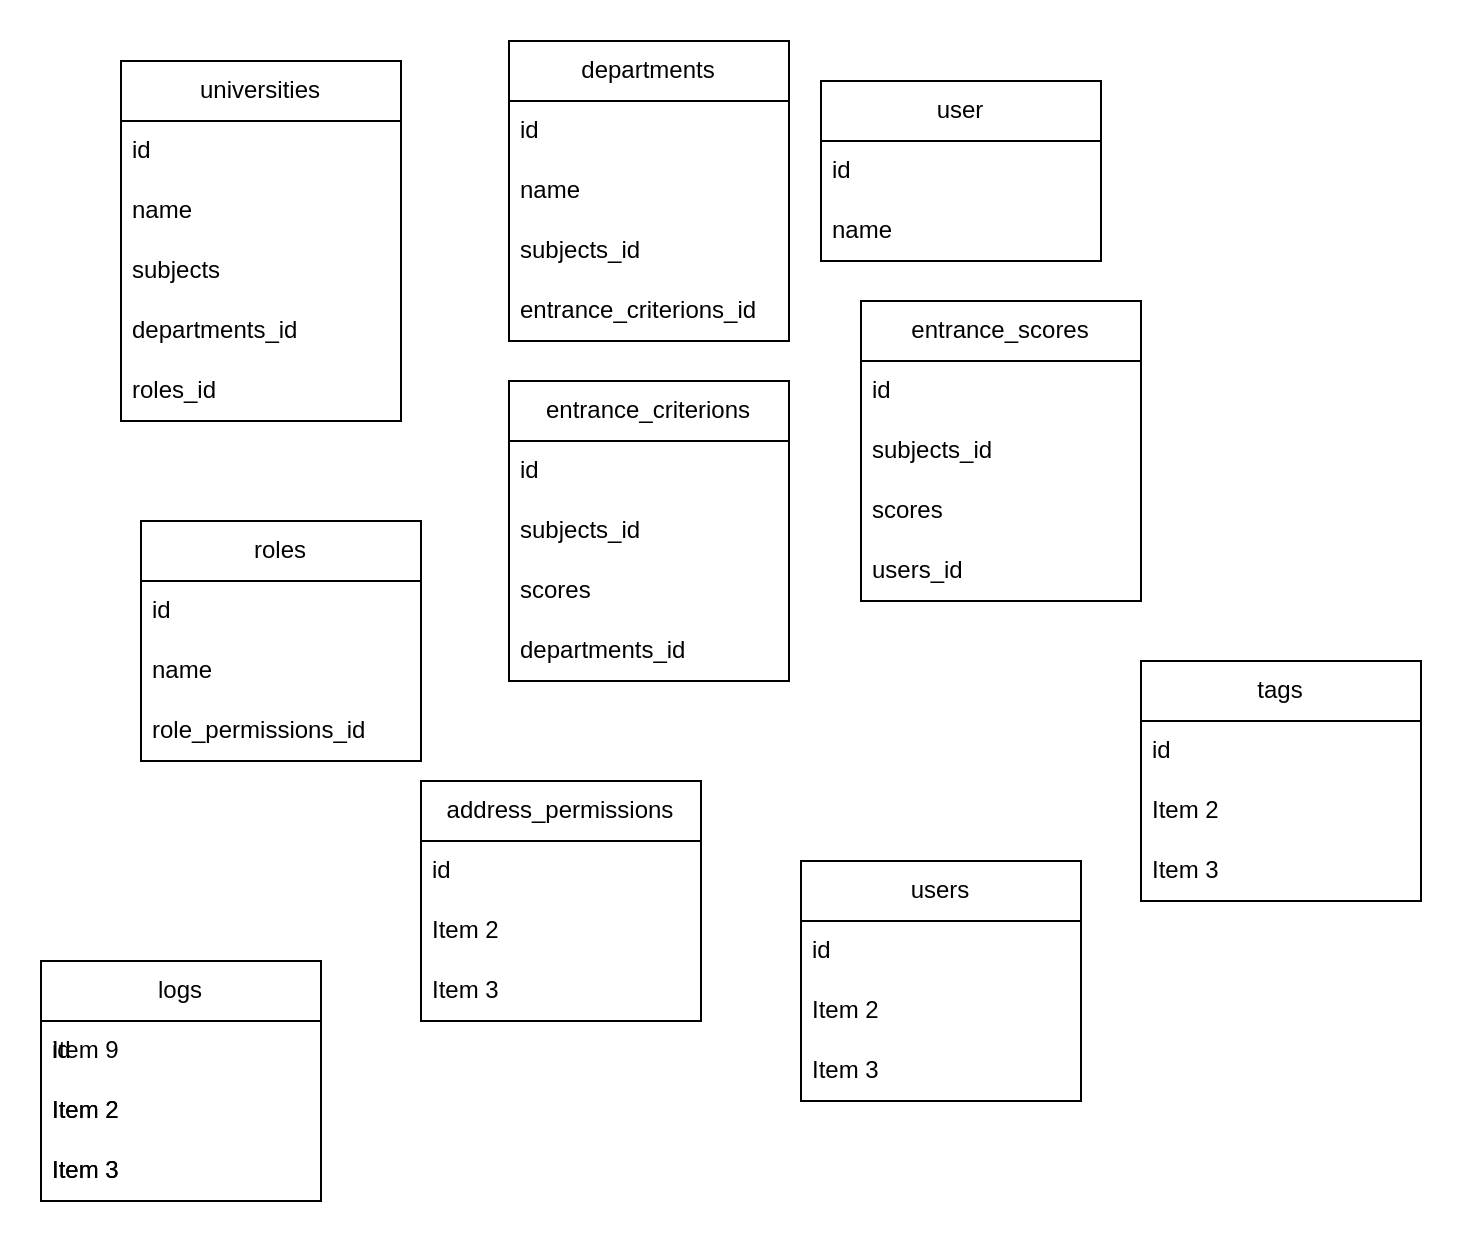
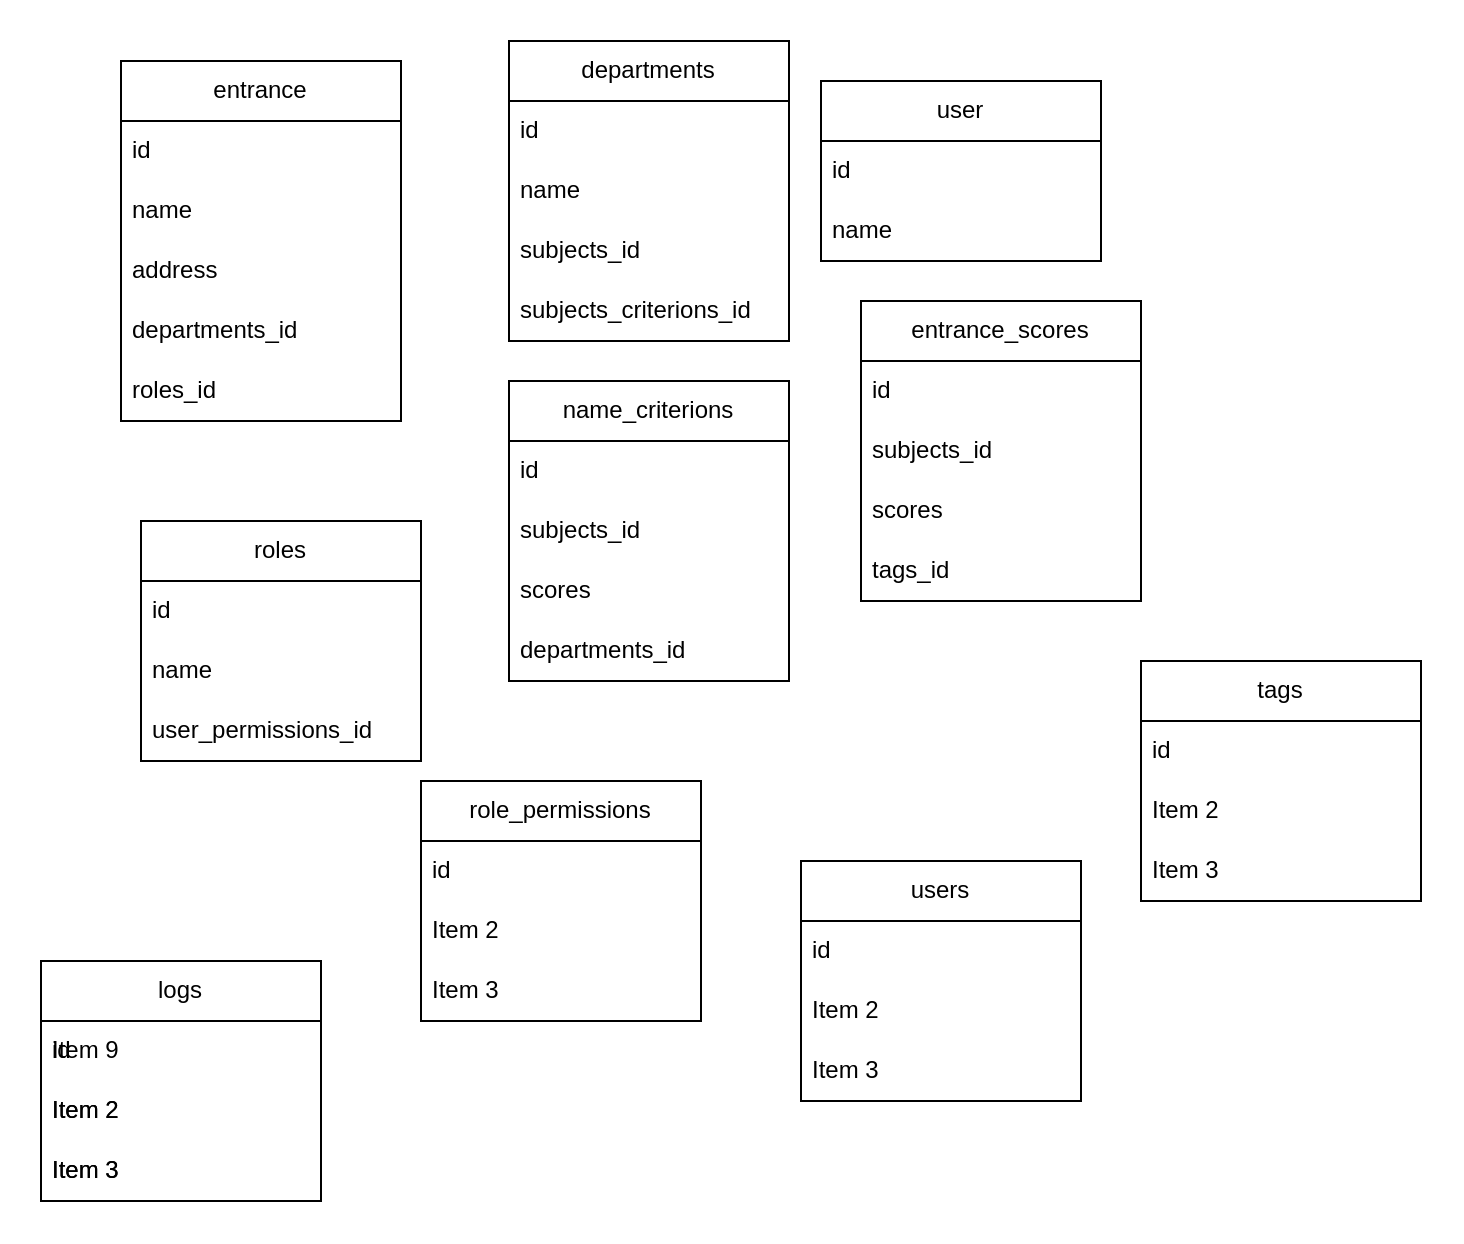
node "universities": label "universities" -> "entrance"
node "subjects": label "subjects" -> "address"
node "entrance_criterions_id": label "entrance_criterions_id" -> "subjects_criterions_id"
node "entrance_criterions": label "entrance_criterions" -> "name_criterions"
node "users_id": label "users_id" -> "tags_id"
node "role_permissions_id": label "role_permissions_id" -> "user_permissions_id"
node "address_permissions": label "address_permissions" -> "role_permissions"
